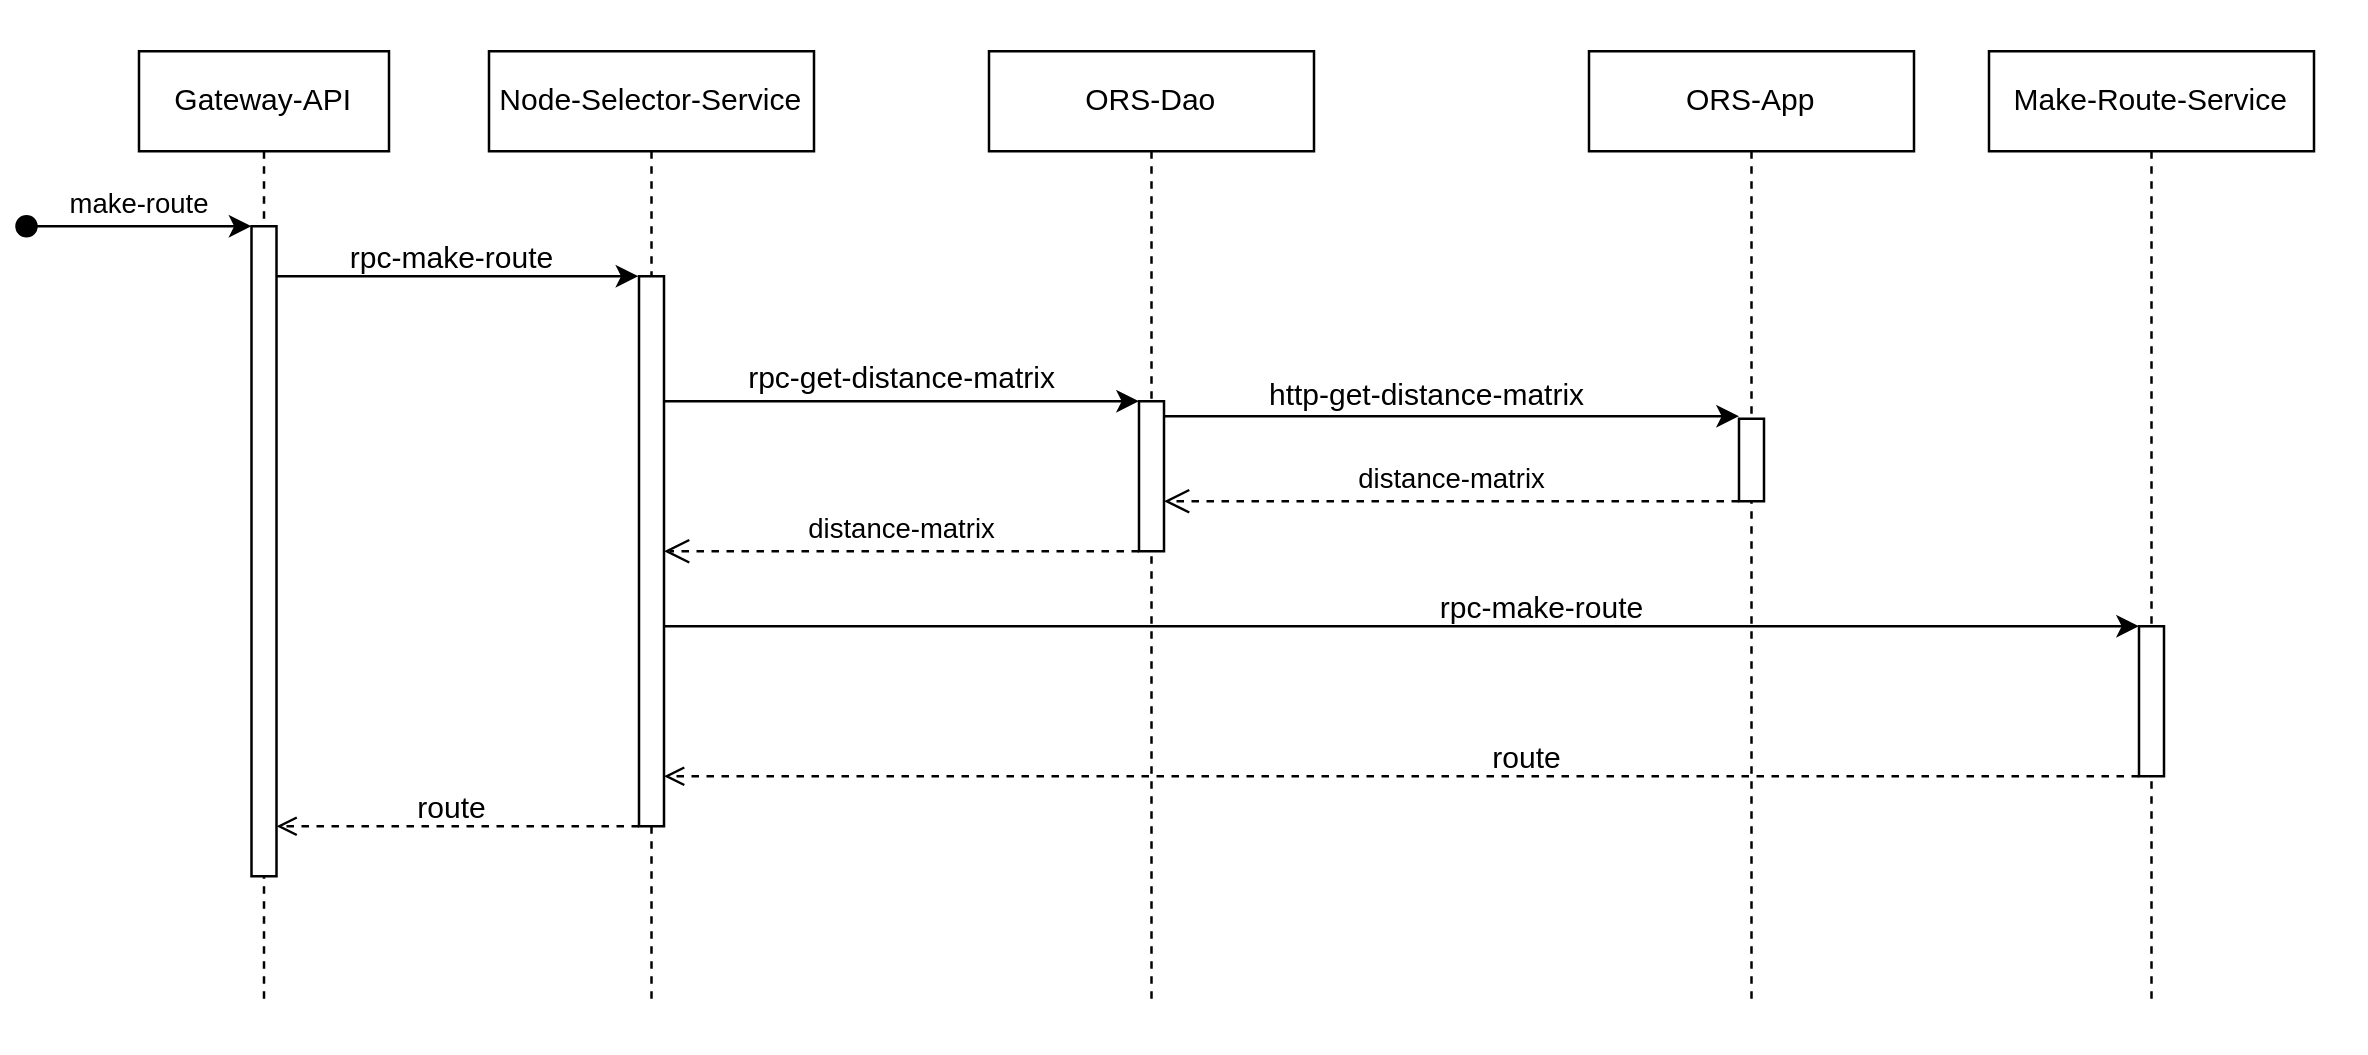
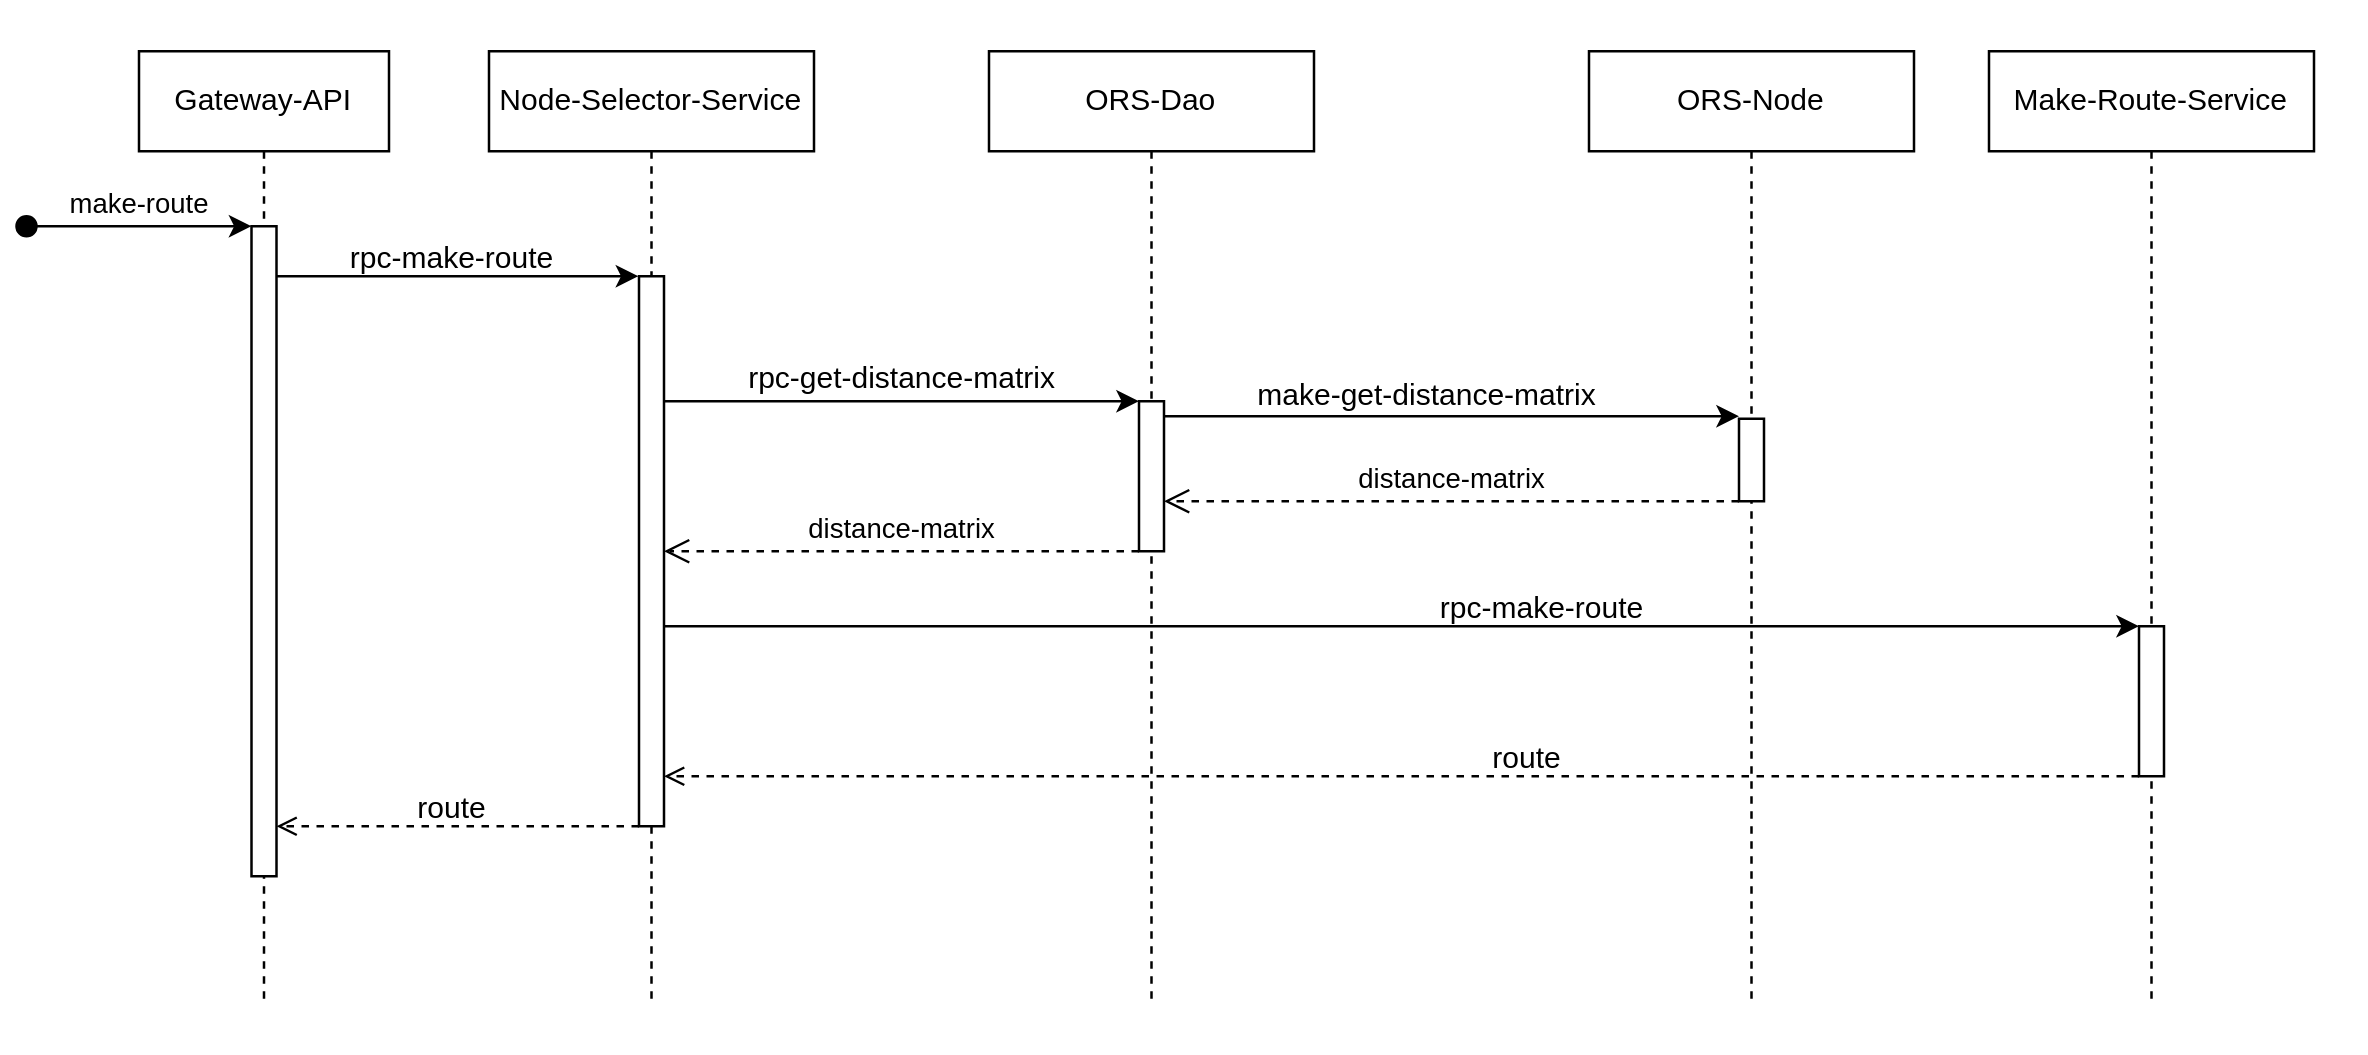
node "ORS-App": label "ORS-App" -> "ORS-Node"
node "http-get-distance-matrix": label "http-get-distance-matrix" -> "make-get-distance-matrix"
